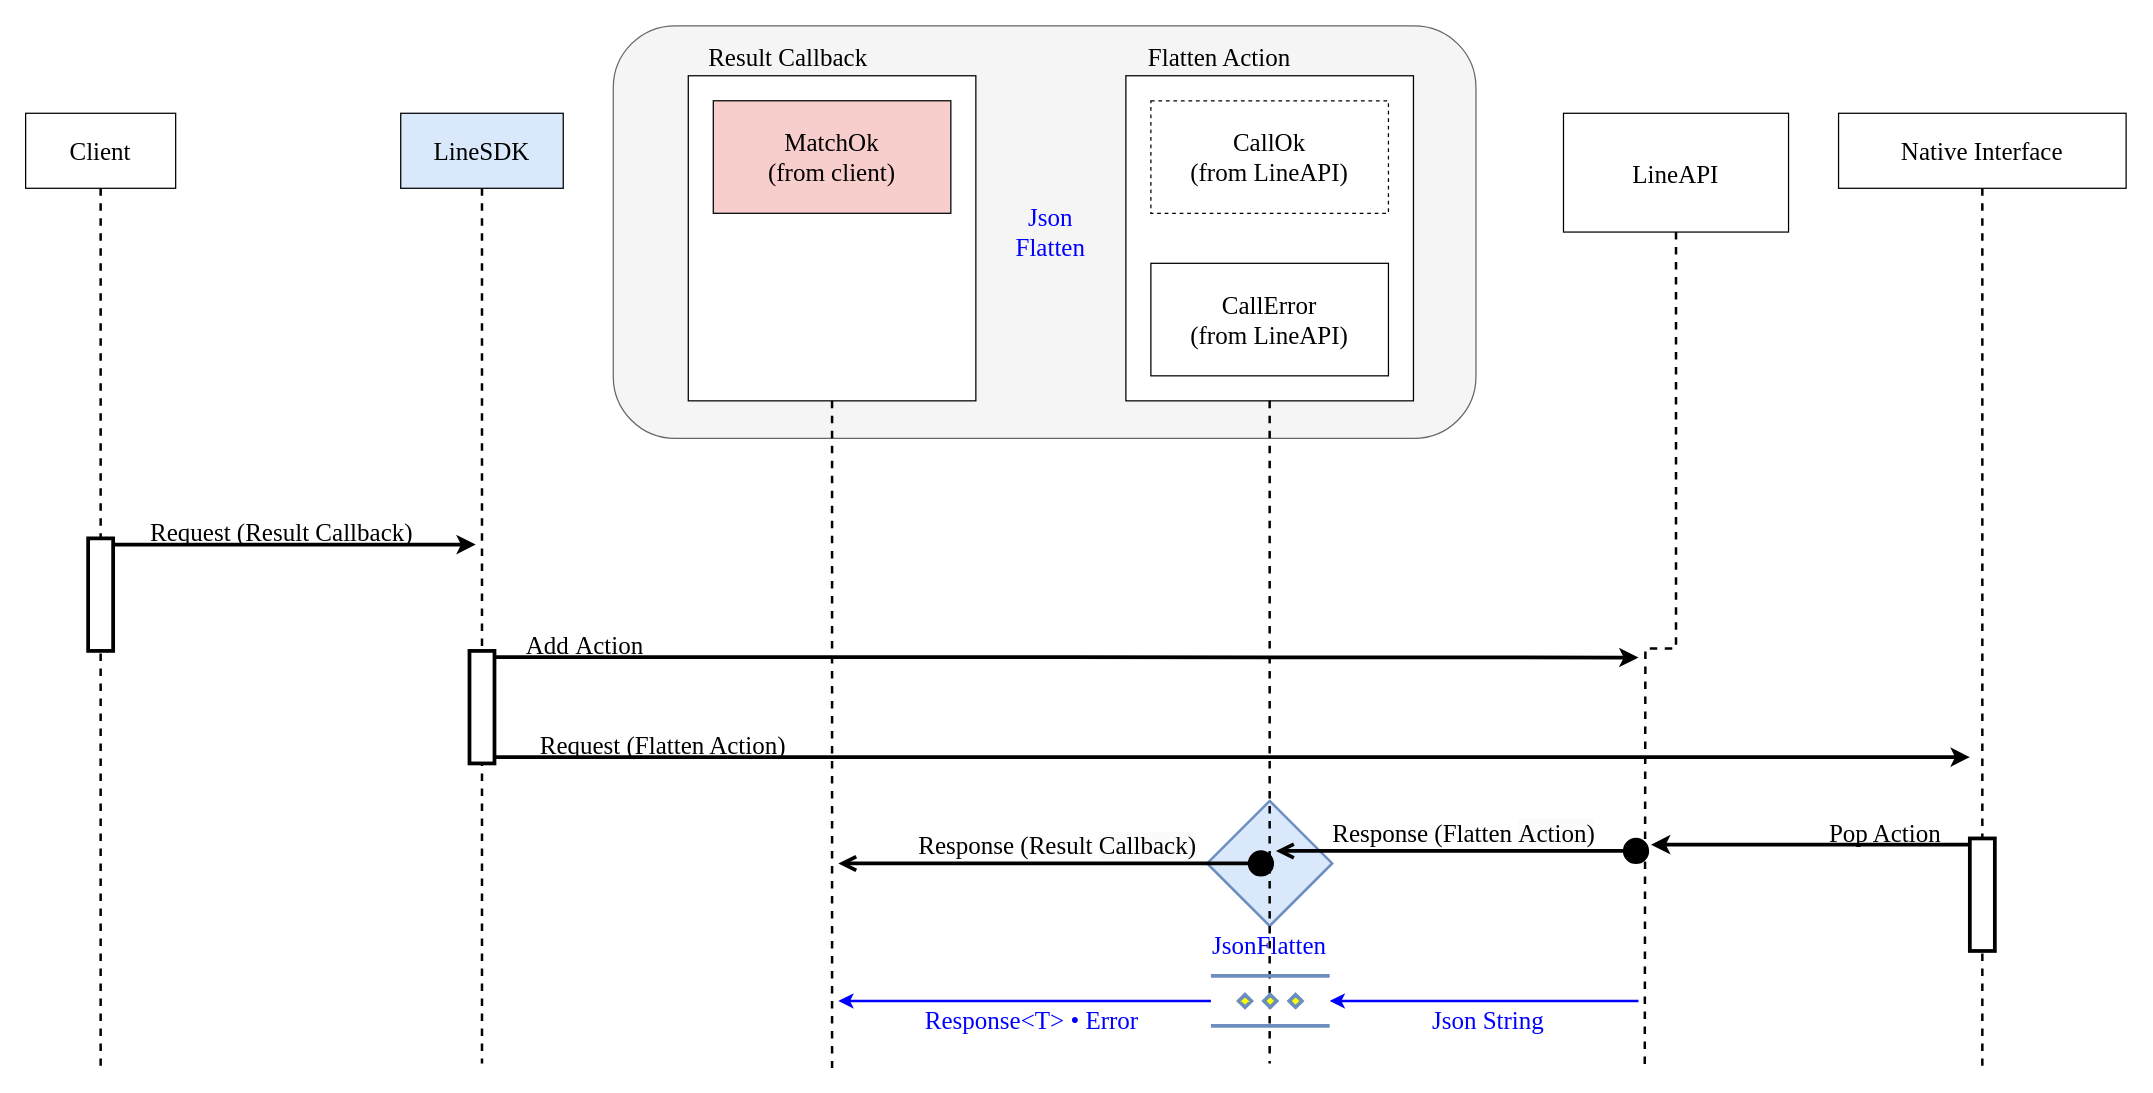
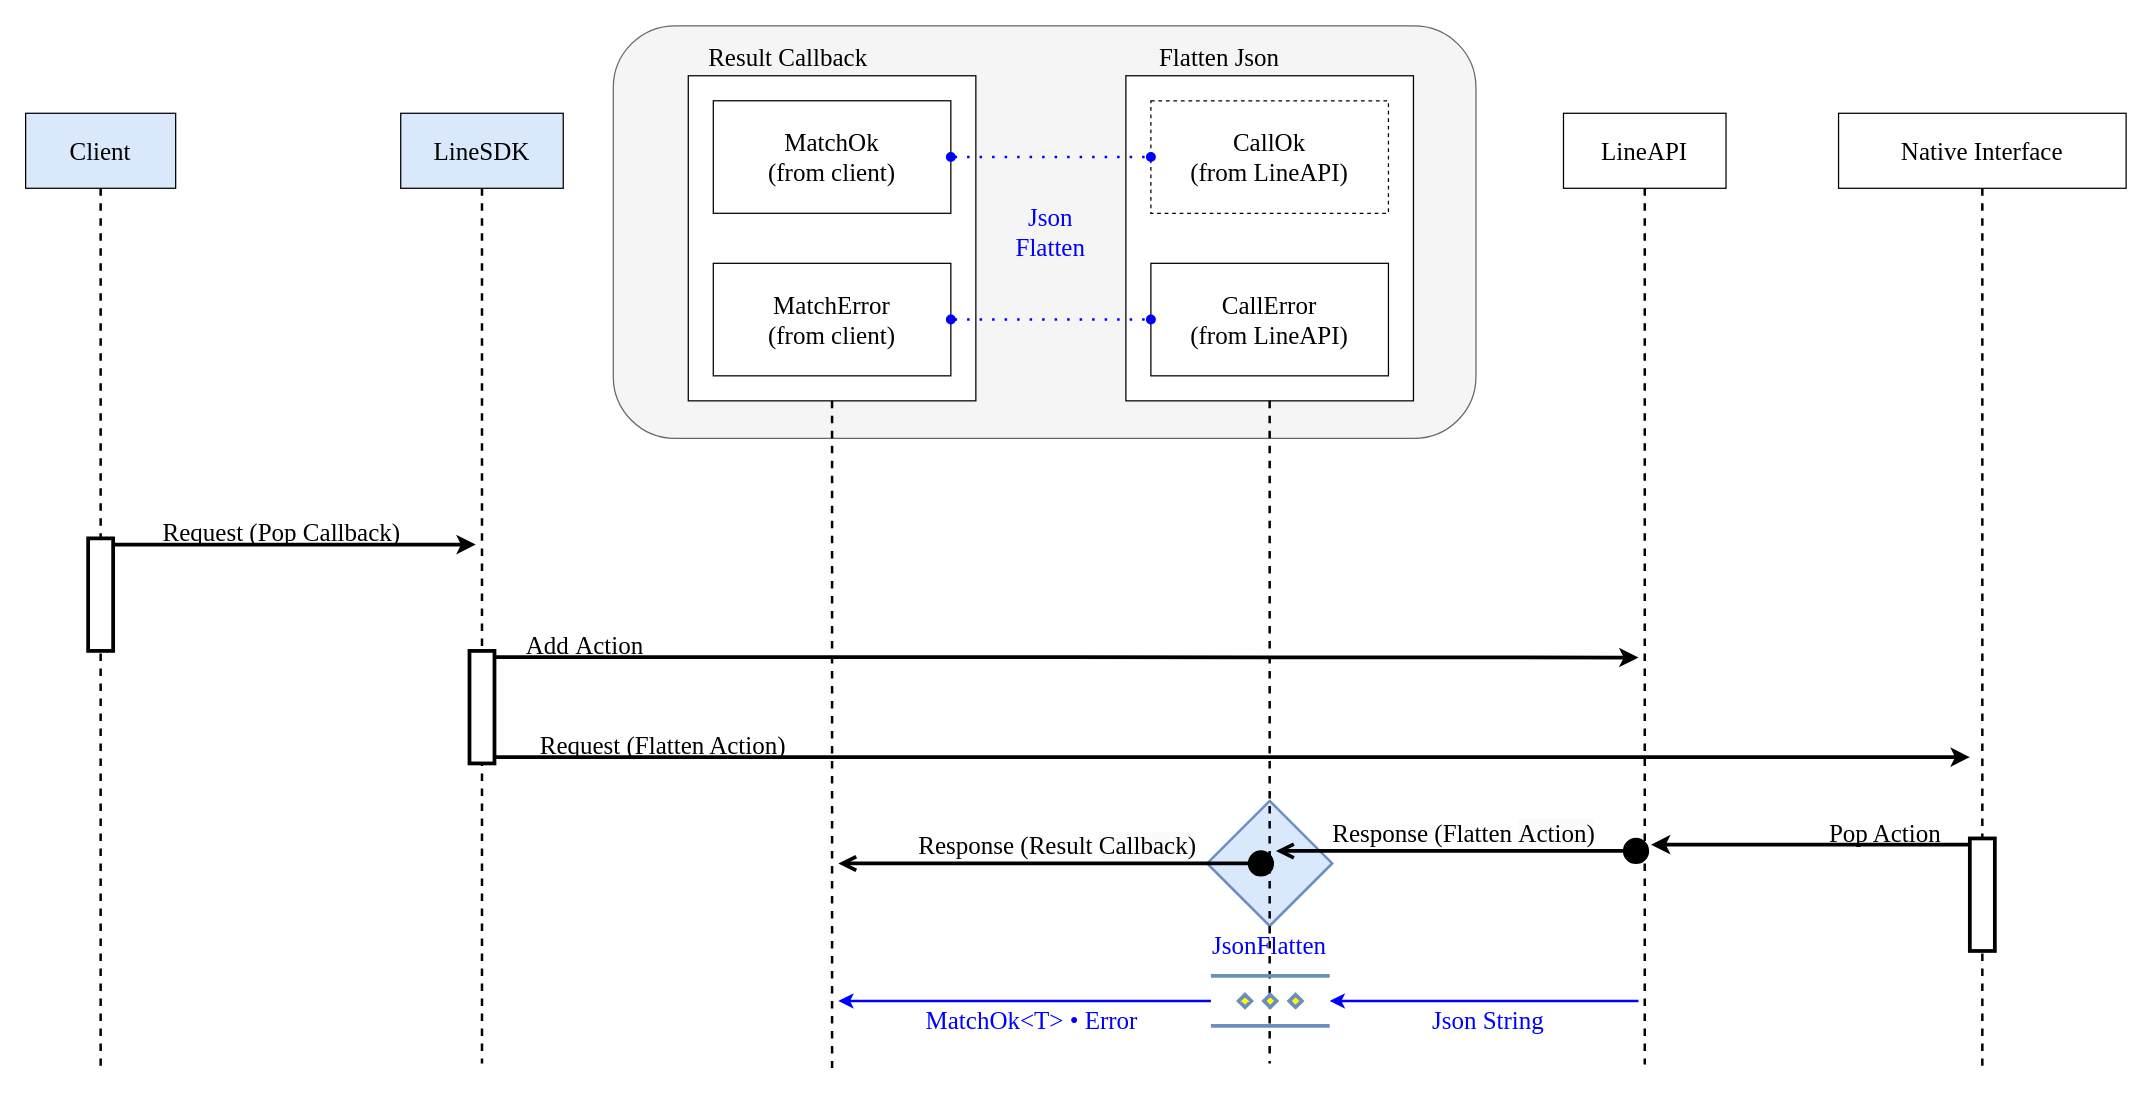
node "Flatten Action": label "Flatten Action" -> "Flatten Json"
node "Client": fillcolor #ffffff -> #dae8fc
node "MatchOk (from client)": fillcolor #f8cecc -> #ffffff
edge "MatchOk (from client)" -- "CallOk (from LineAPI)": added
node "LineAPI": size 225x119 -> 163x75
node "MatchError (from client)": added
edge "MatchError (from client)" -- "CallError (from LineAPI)": added
node "Request (Result Callback)": label "Request (Result Callback)" -> "Request (Pop Callback)"
node "Response<T> • Error": label "Response<T> • Error" -> "MatchOk<T> • Error"
